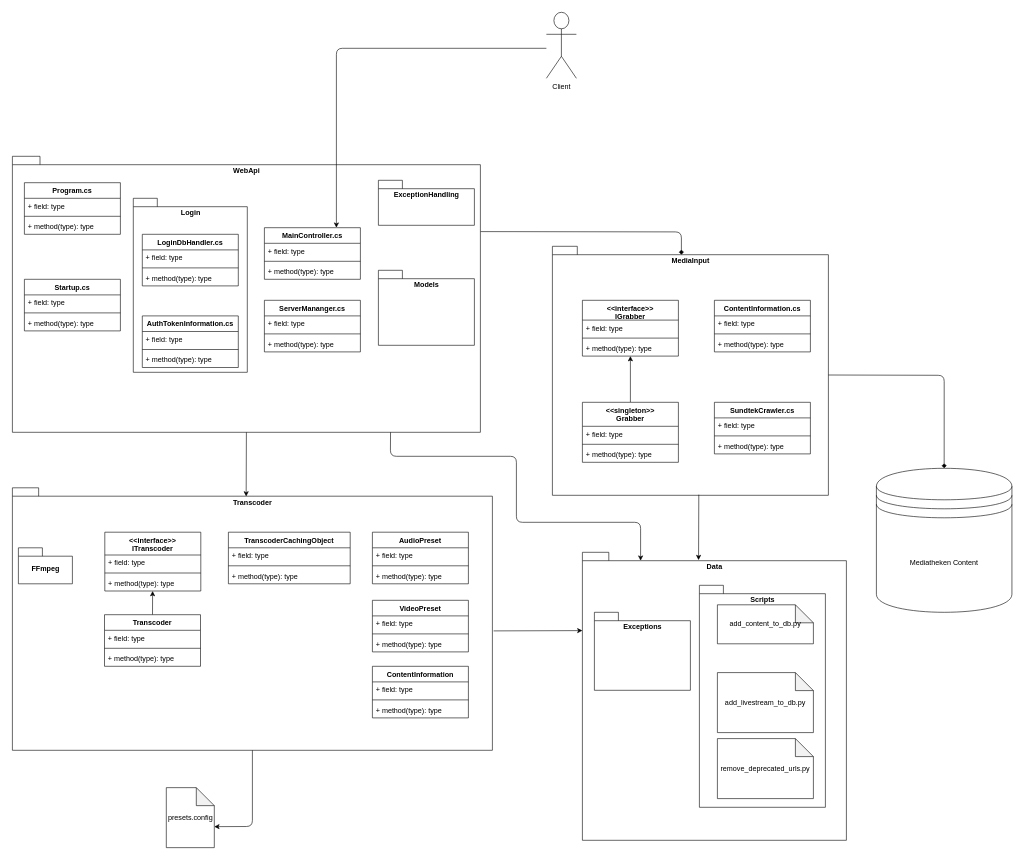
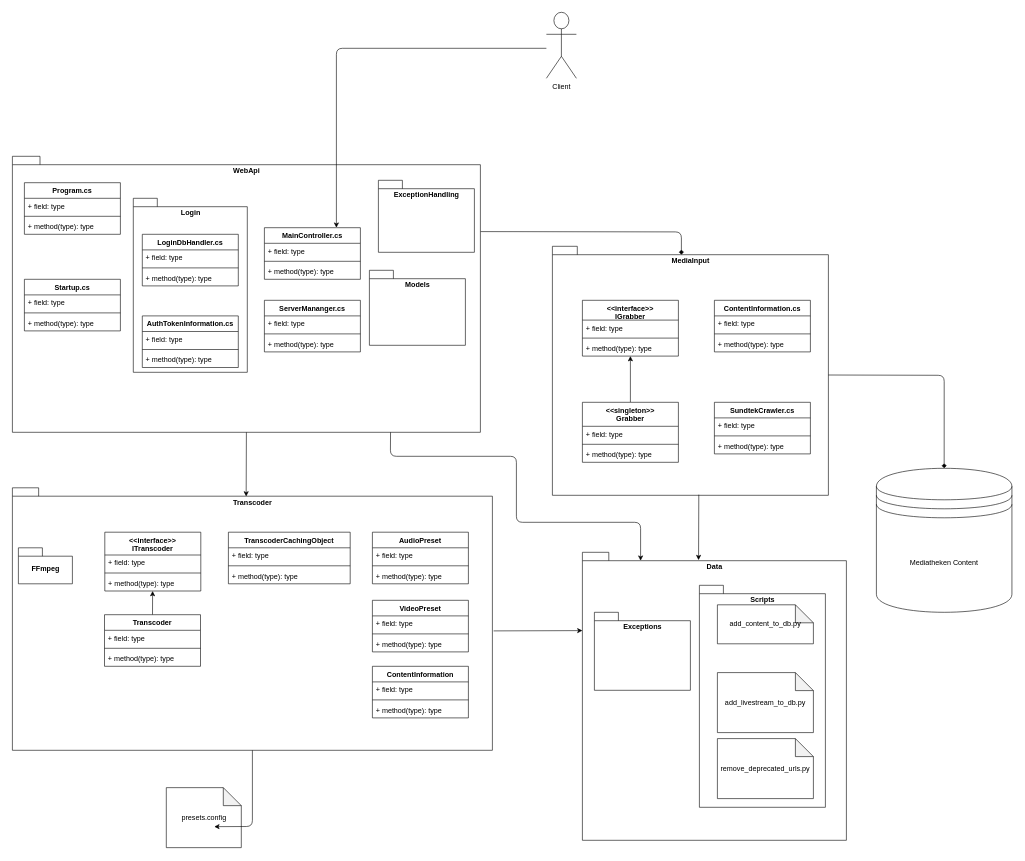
node "ExceptionHandling": size 96x45 -> 96x72
node "Models": moved (426, 308) -> (417, 308)
node "presets.config": size 48x60 -> 75x60
